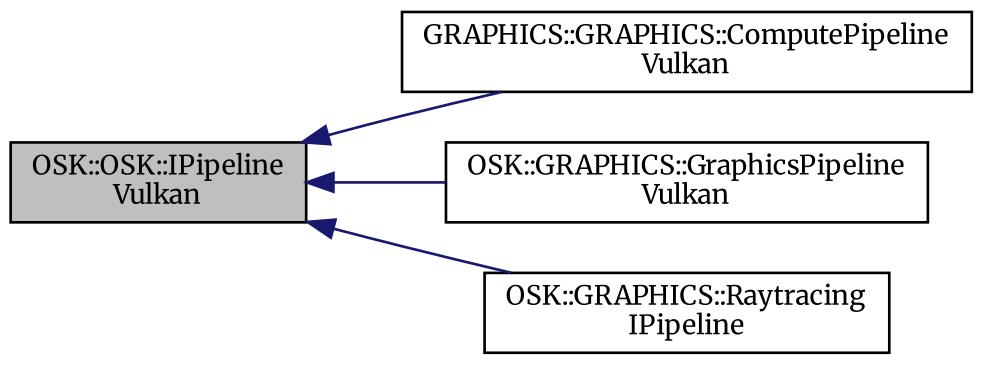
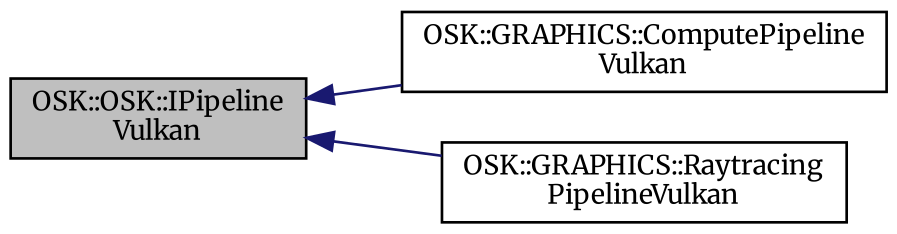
node "GRAPHICS::GRAPHICS::ComputePipeline Vulkan": label "GRAPHICS::GRAPHICS::ComputePipeline Vulkan" -> "OSK::GRAPHICS::ComputePipeline Vulkan"
node "OSK::GRAPHICS::GraphicsPipeline Vulkan": removed
node "OSK::GRAPHICS::Raytracing IPipeline": label "OSK::GRAPHICS::Raytracing IPipeline" -> "OSK::GRAPHICS::Raytracing PipelineVulkan"
